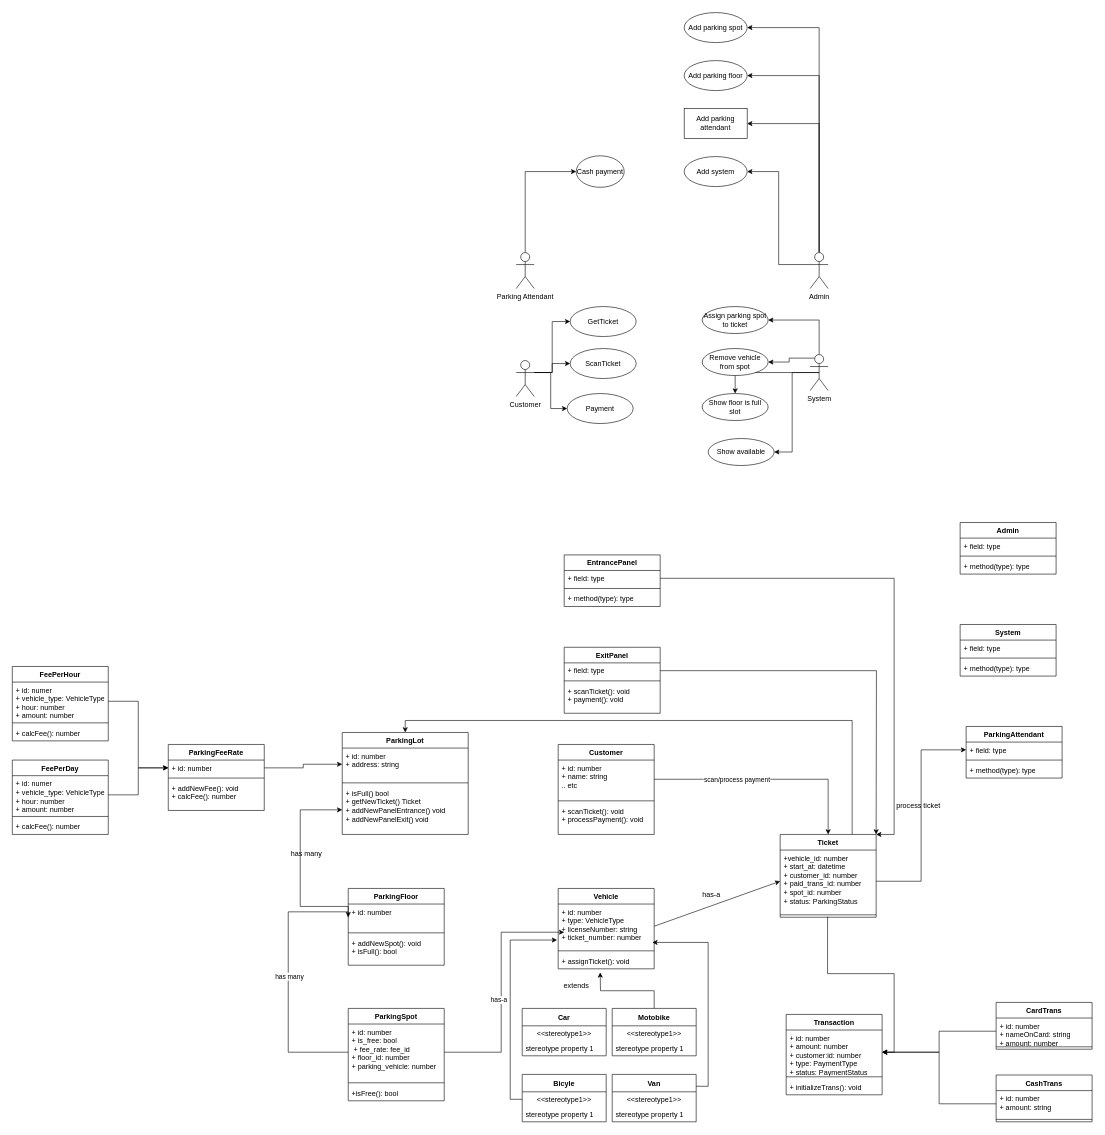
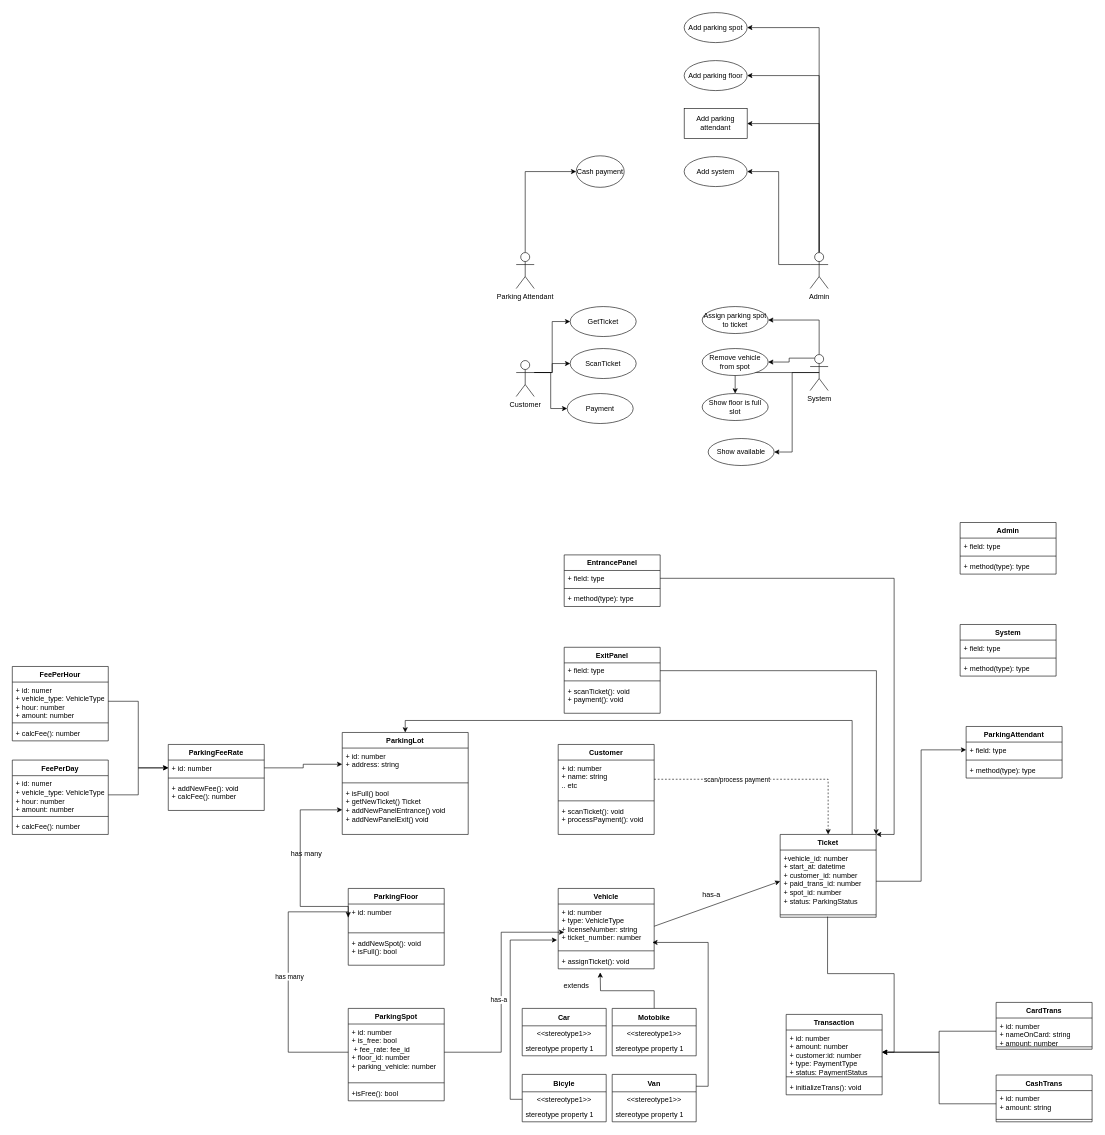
edge "+ id: number + name: string .. etc" -> "Ticket": style solid -> dashed
node "process ticket": removed
